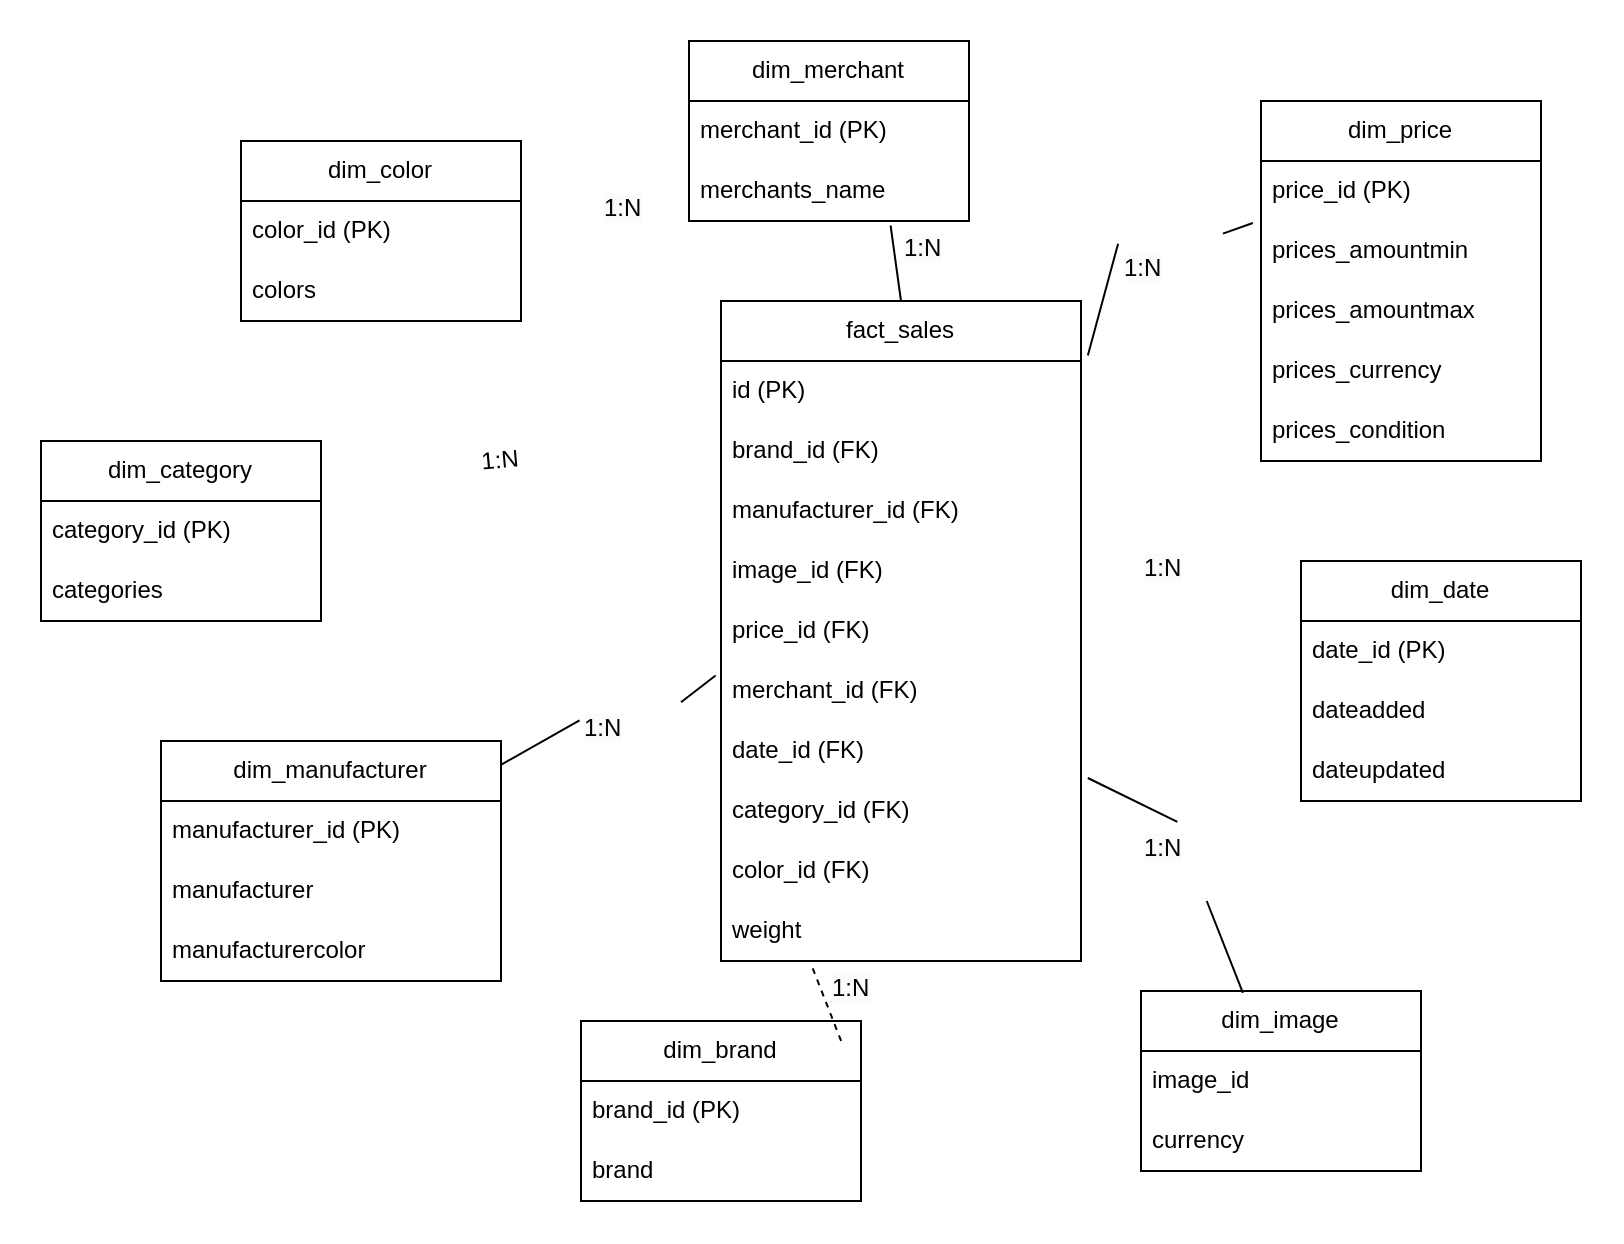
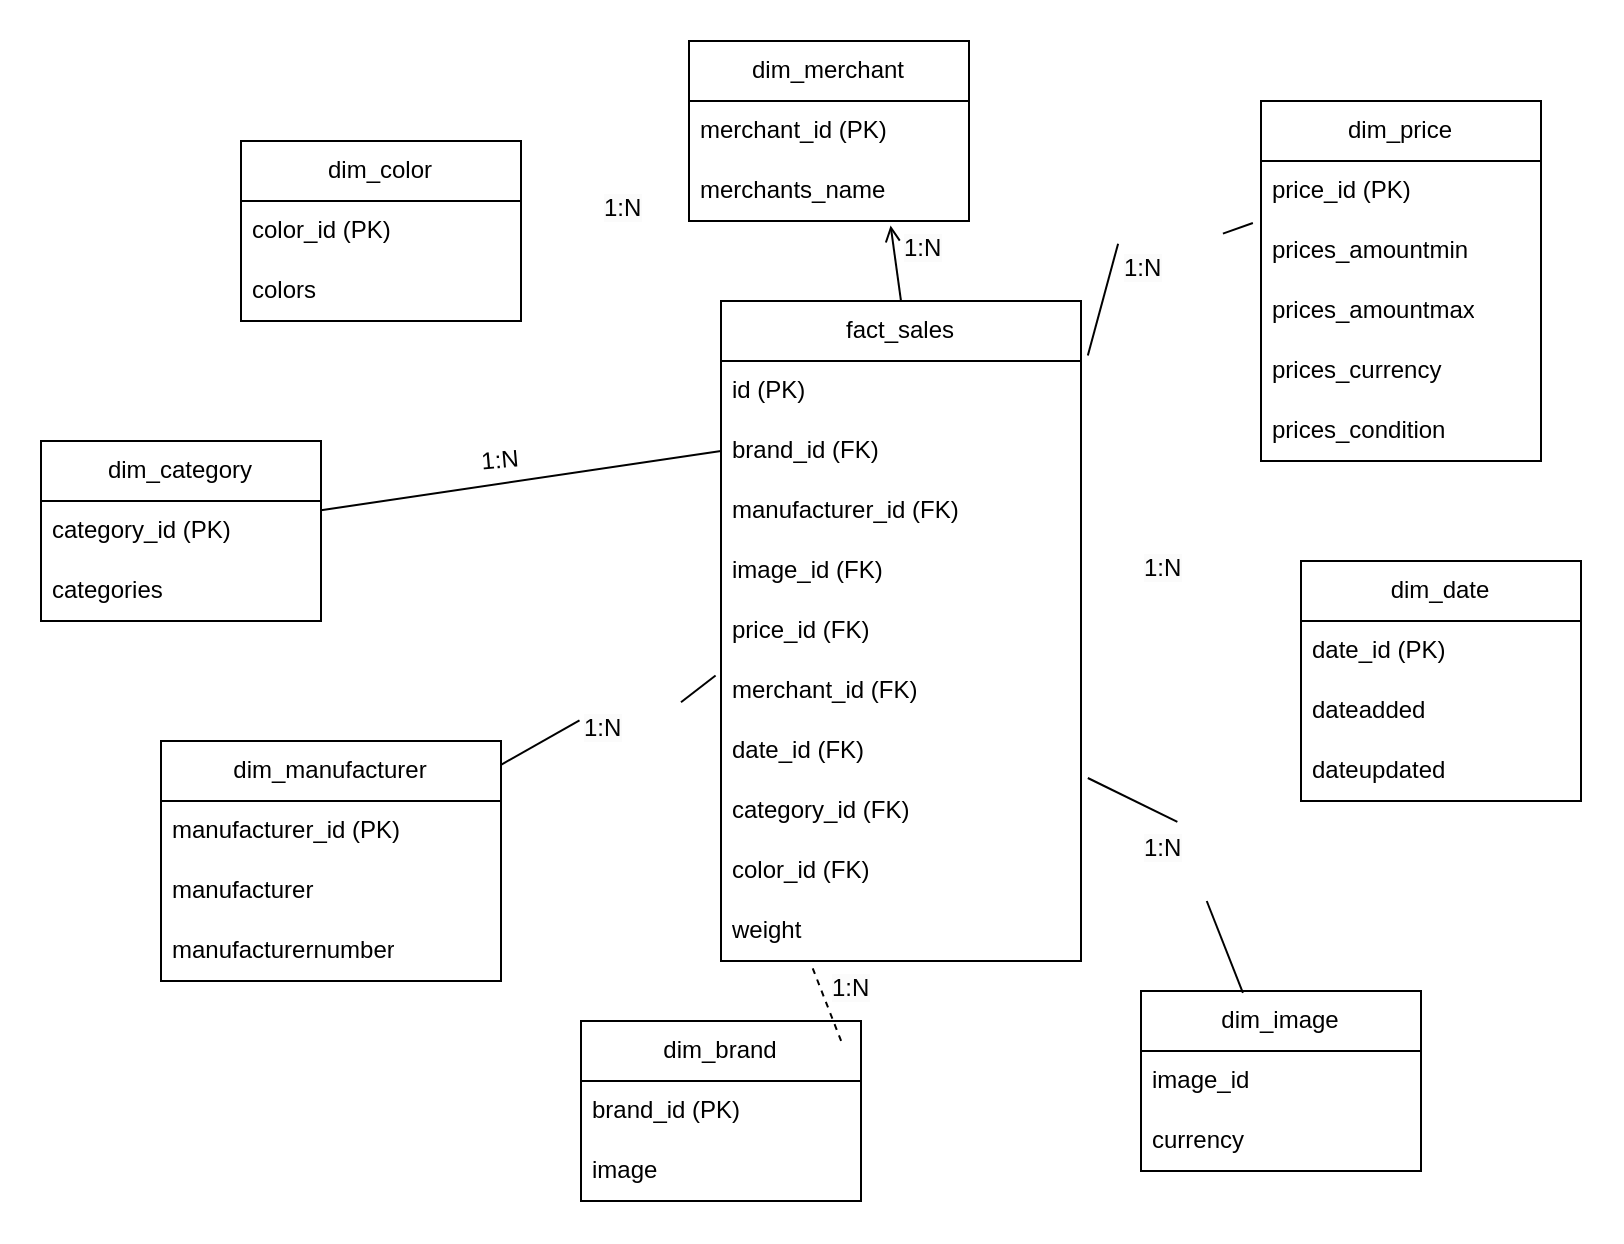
edge "merchants_name" -- "fact_sales": arrowhead none -> open
edge "brand_id (FK)" -- "dim_category": added
node "manufacturercolor": label "manufacturercolor" -> "manufacturernumber"
node "brand": label "brand" -> "image"
